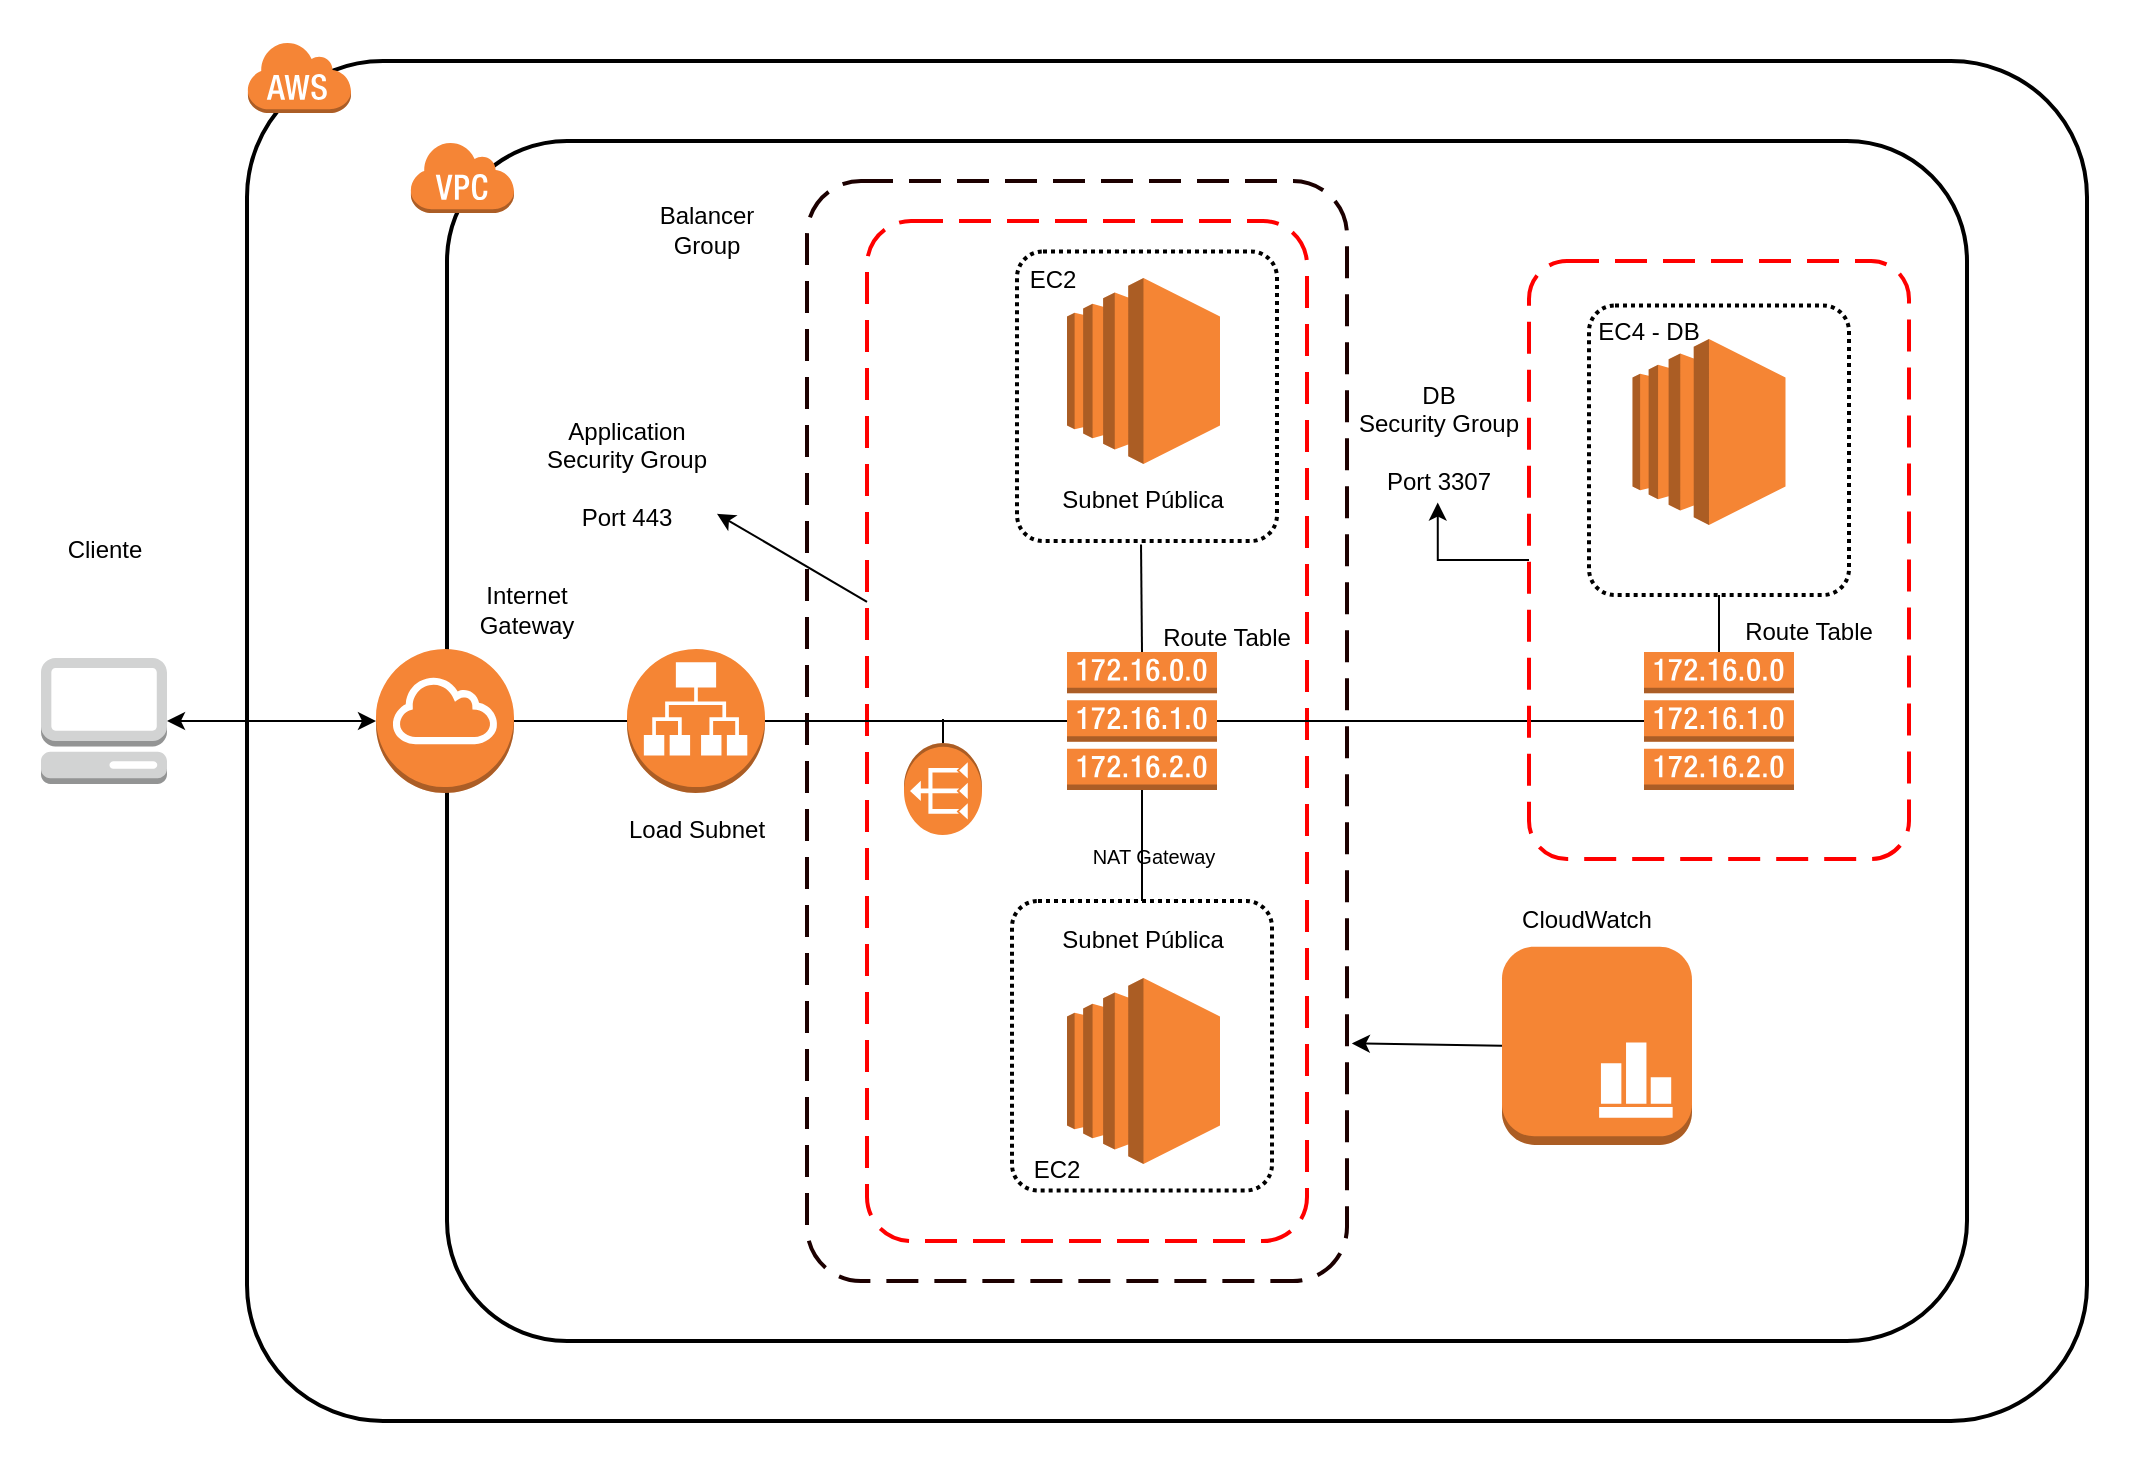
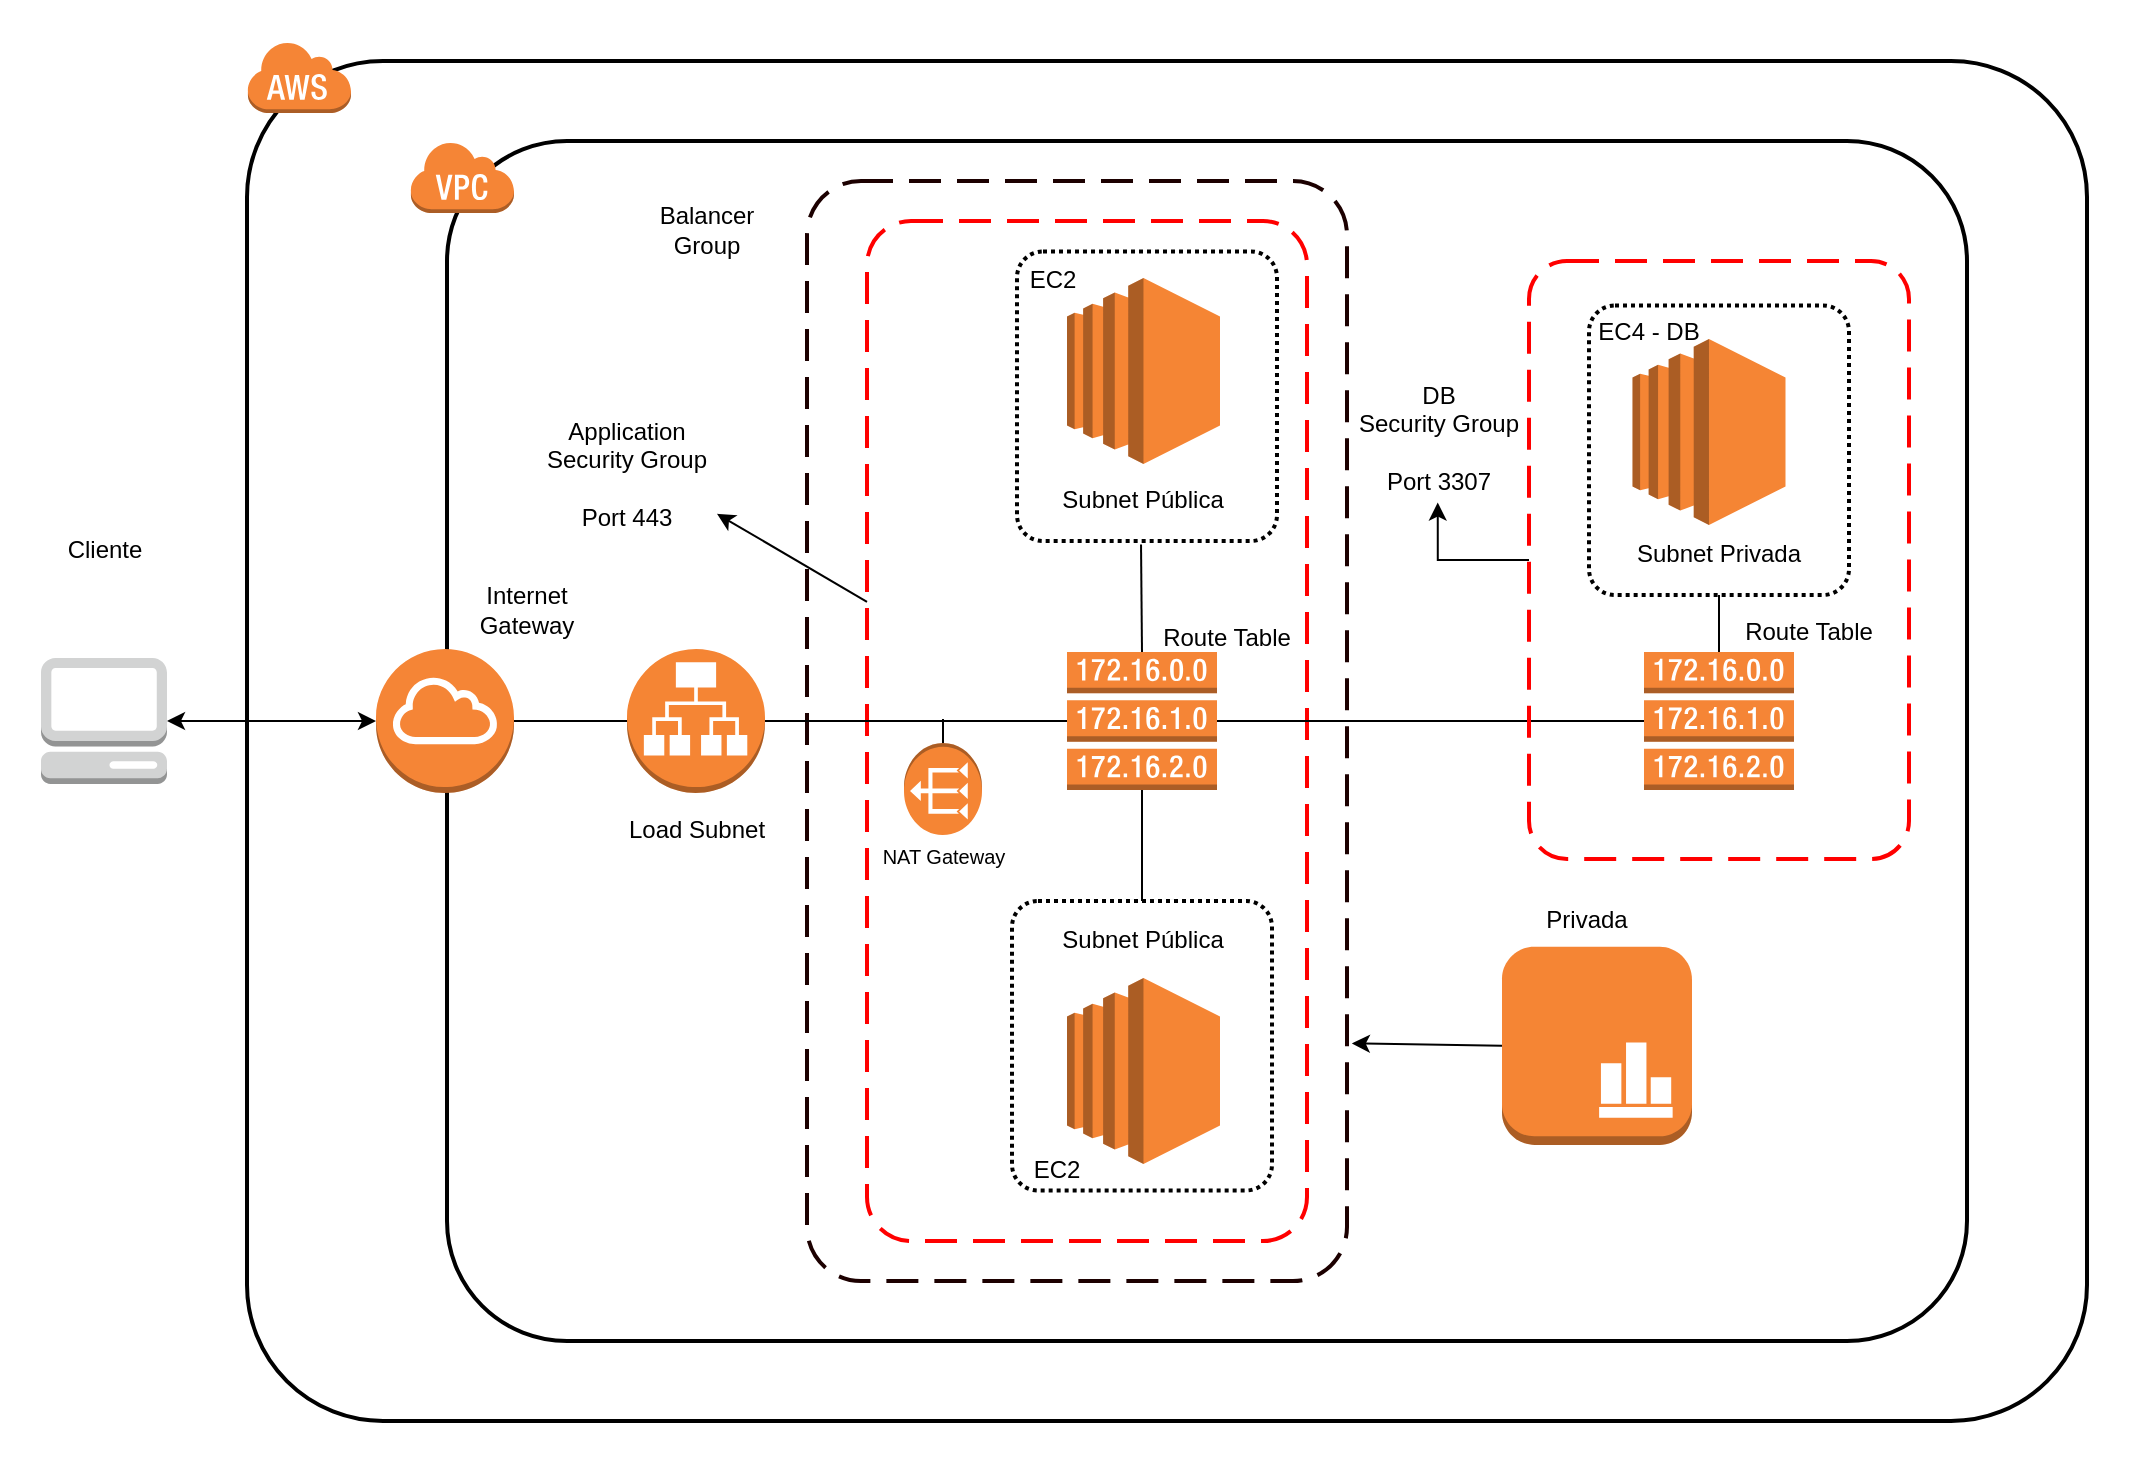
node "Subnet Privada": added
node "NAT Gateway": moved (1155, 857) -> (945, 857)
node "CloudWatch": label "CloudWatch" -> "Privada"
